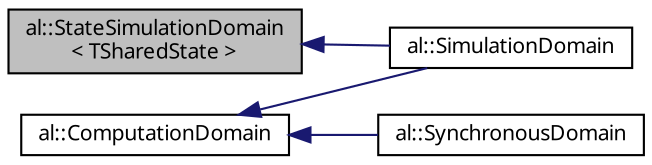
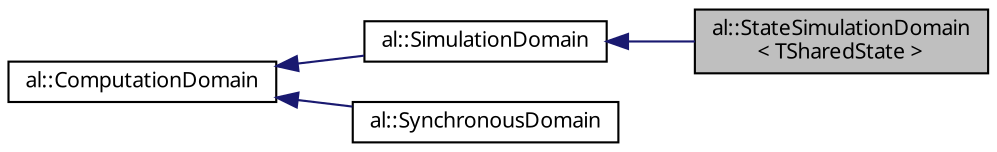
edge "al::SimulationDomain" -> "al::StateSimulationDomain < TSharedState >": reversed
